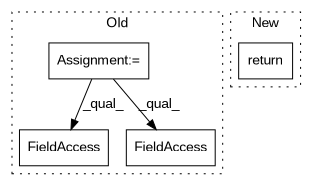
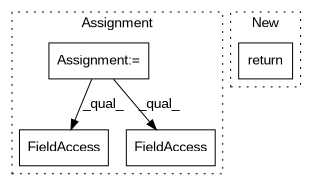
cluster "Old": label "Old" -> "Assignment"
